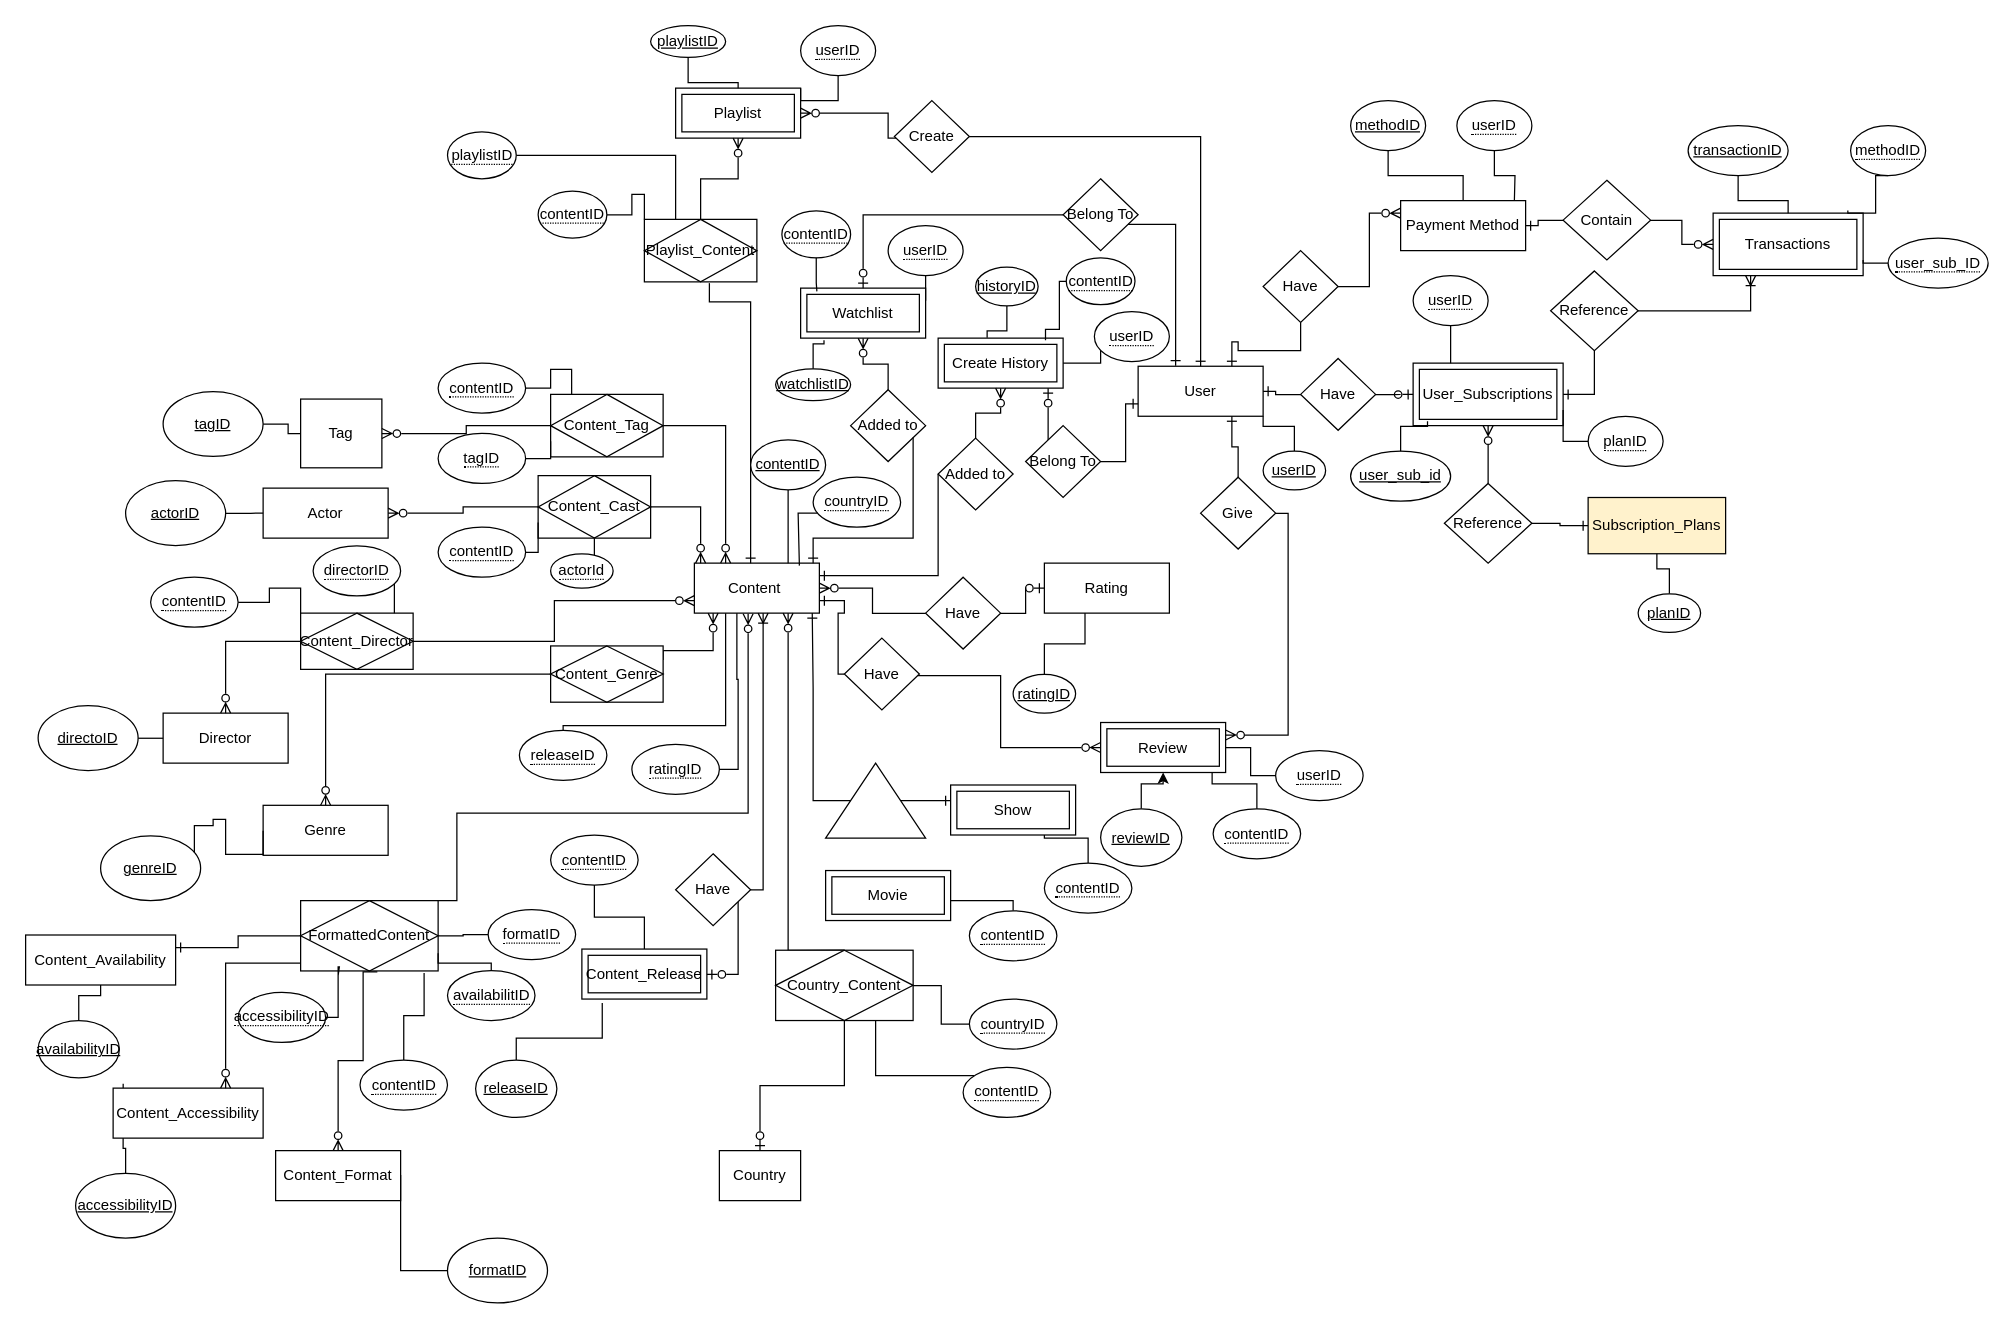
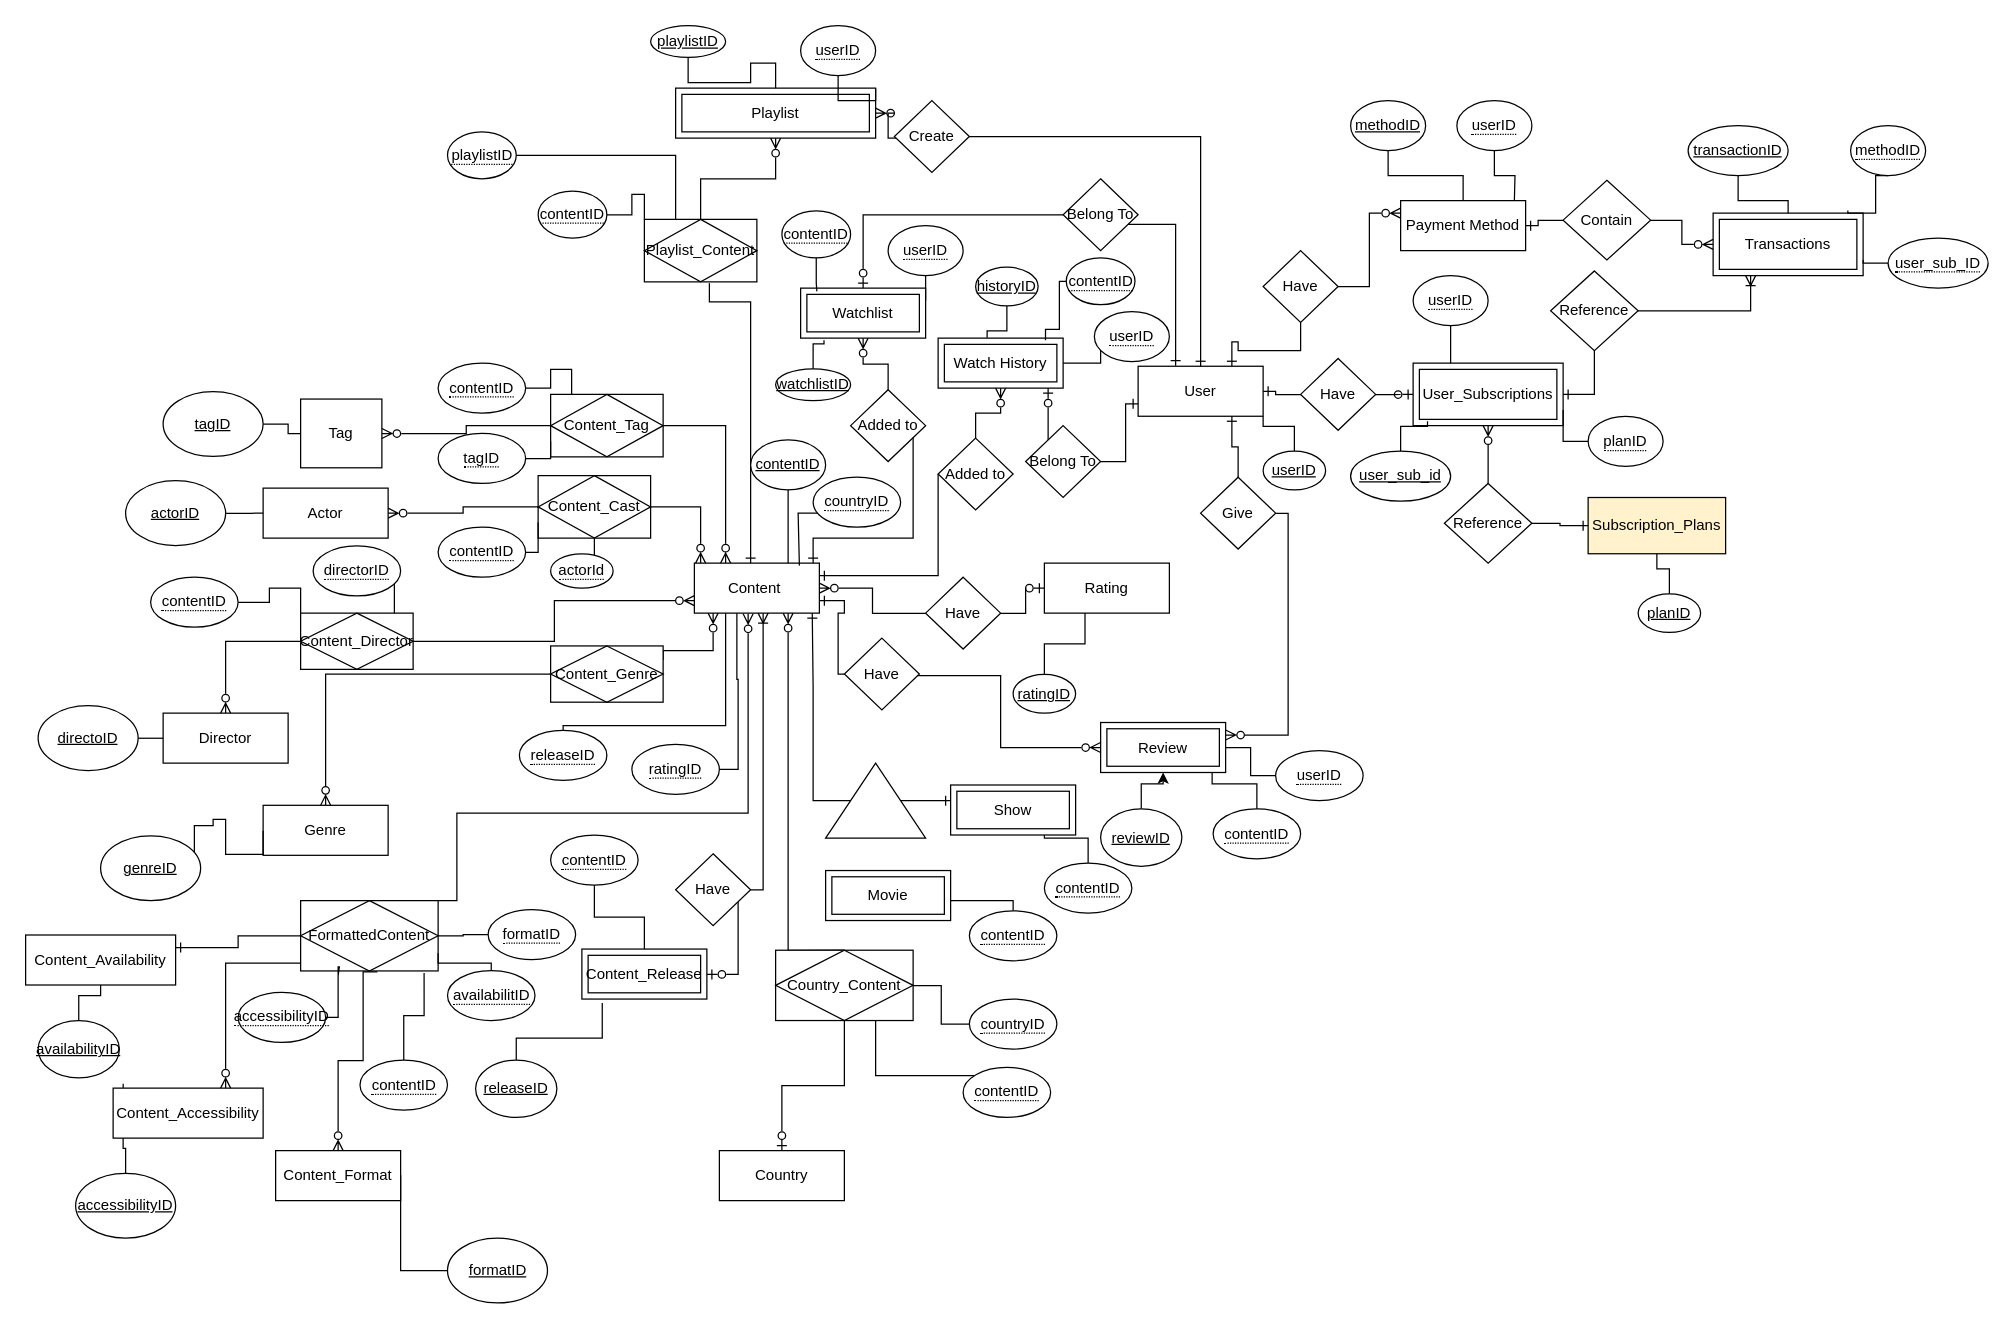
node "Playlist": size 125x50 -> 200x50
node "Create History": label "Create History" -> "Watch History"
node "Country": size 81x50 -> 125x50
